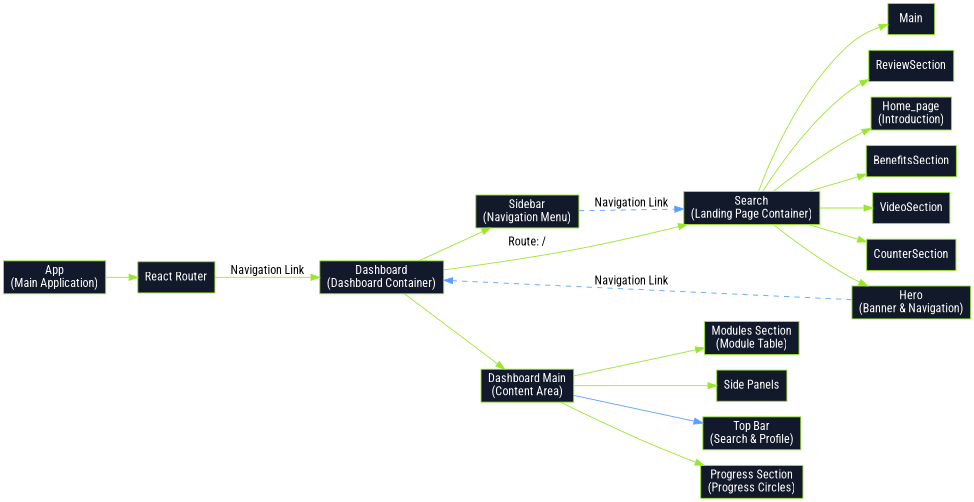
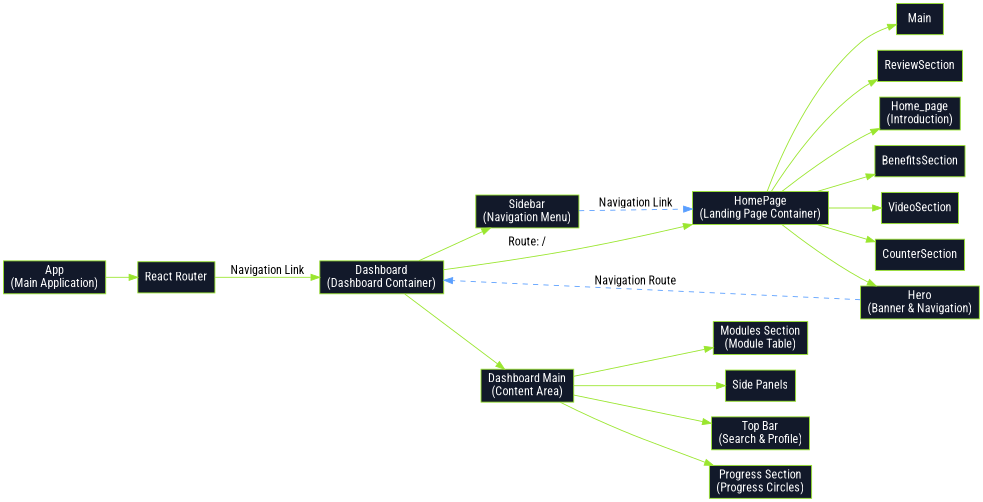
node "Search (Landing Page Container)": label "Search (Landing Page Container)" -> "HomePage (Landing Page Container)"
edge "Hero (Banner & Navigation)" -> "Dashboard (Dashboard Container)": label "Navigation Link" -> "Navigation Route"
edge "Dashboard Main (Content Area)" -> "Top Bar (Search & Profile)": color #5a9fff -> #9ae62e
